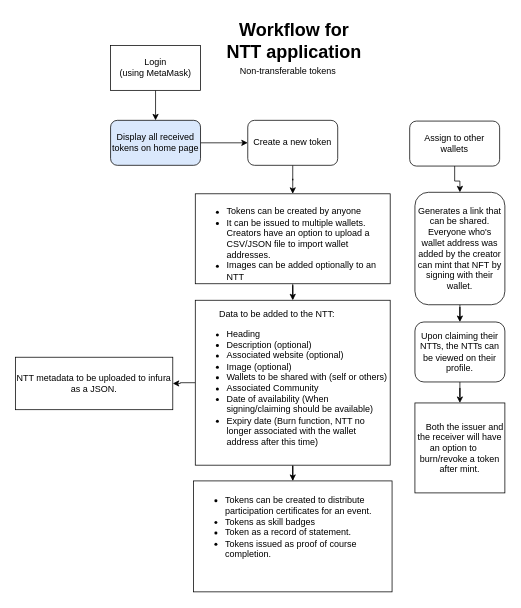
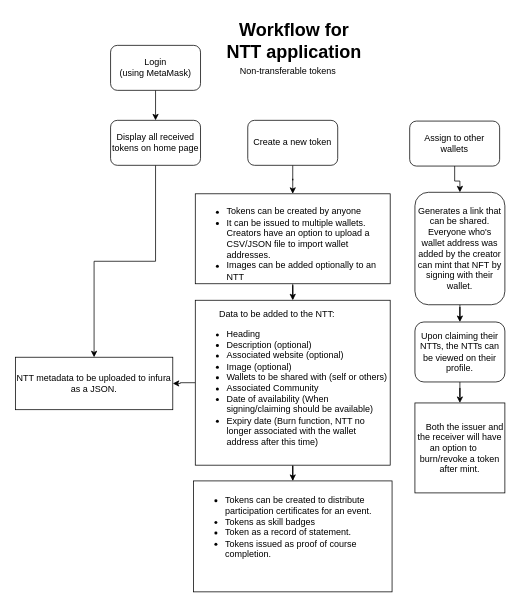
node "Login (using MetaMask)": shape rectangle -> rounded rectangle
node "Display all received tokens on home page": fillcolor #dae8fc -> #ffffff
edge "Display all received tokens on home page" -> "Create a new token": now "Display all received tokens on home page" -> "NTT metadata to be uploaded to infura as a JSON."
